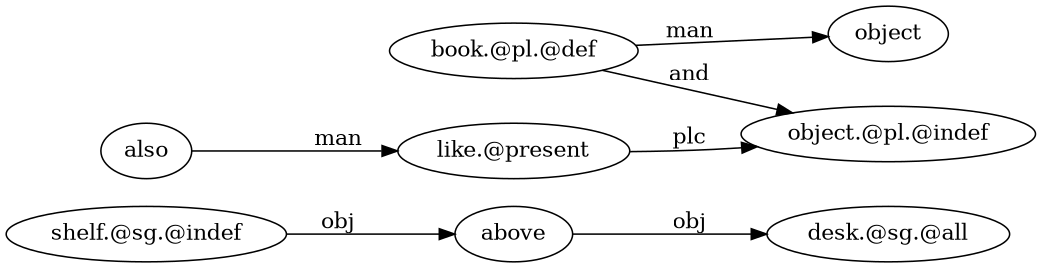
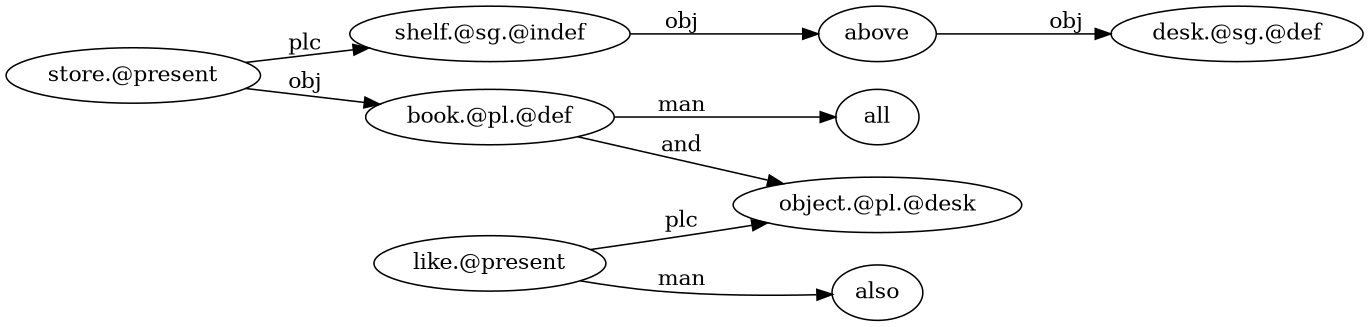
node "object": label "object" -> "all"
node "store.@present": added
node "object.@pl.@indef": label "object.@pl.@indef" -> "object.@pl.@desk"
edge "also" -> "like.@present": reversed
node "desk.@sg.@all": label "desk.@sg.@all" -> "desk.@sg.@def"
